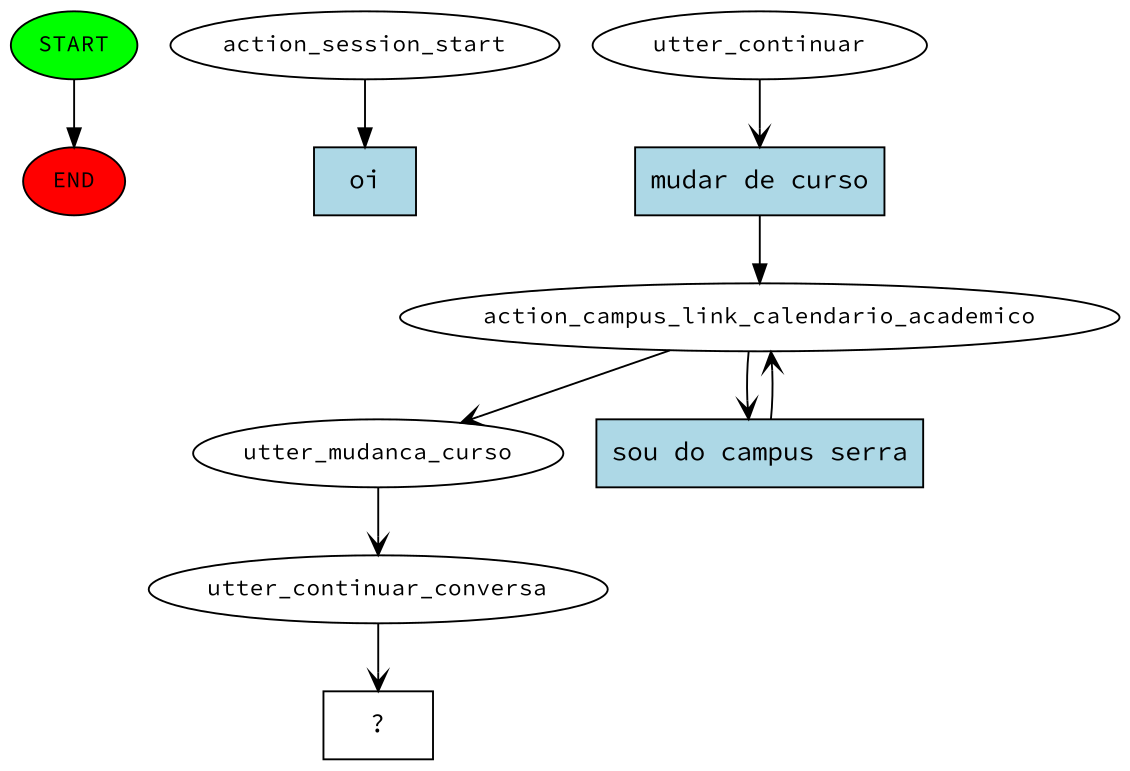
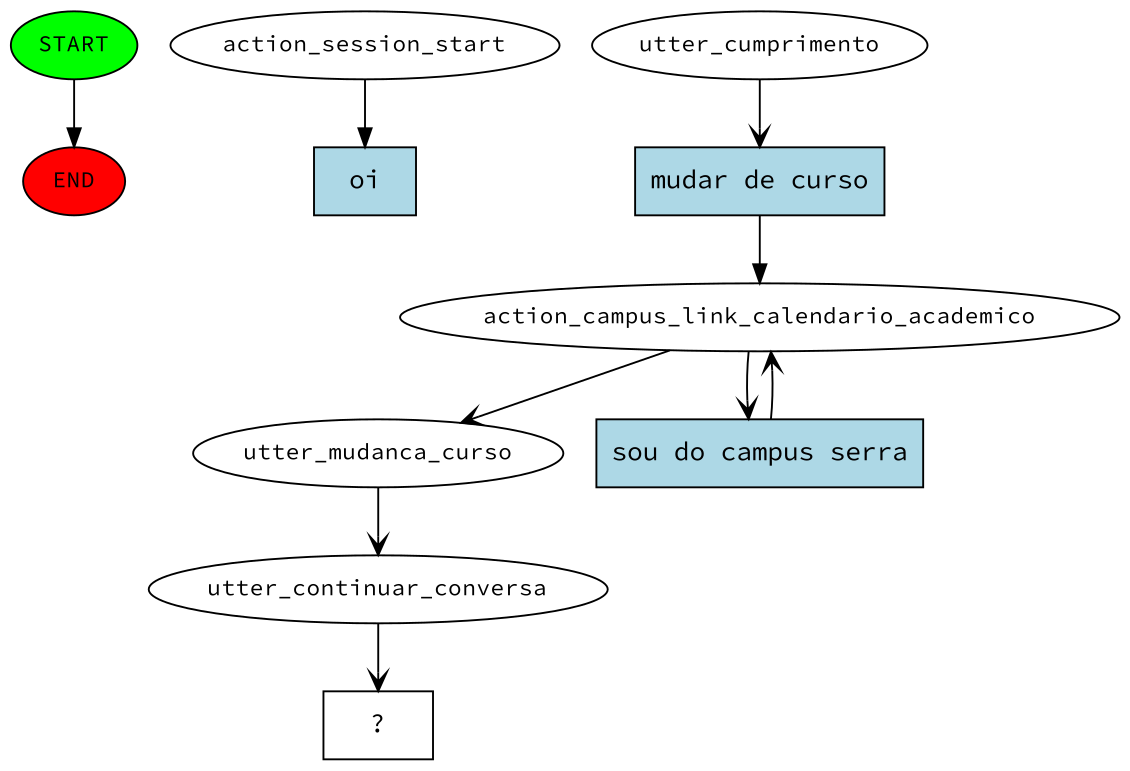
node "utter_continuar": label "utter_continuar" -> "utter_cumprimento"
